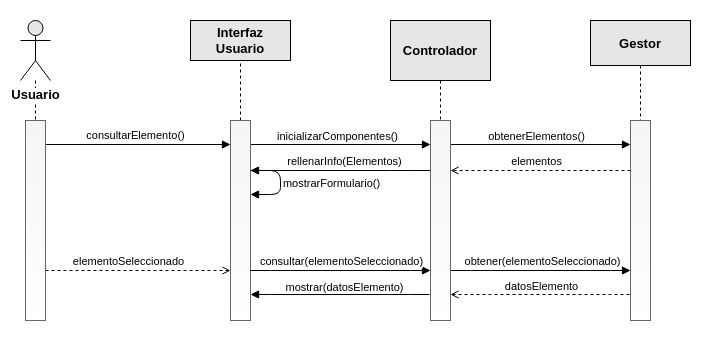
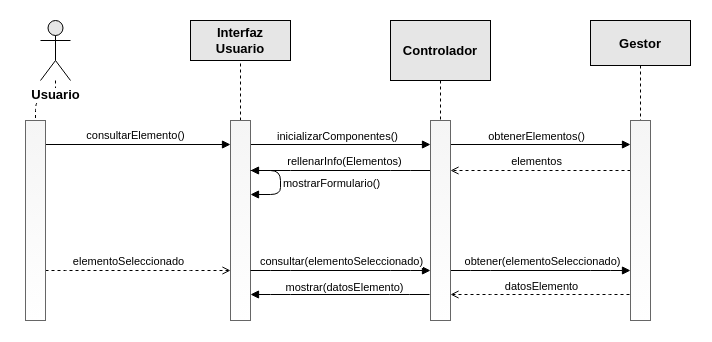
node "Usuario": moved (36, 51) -> (56, 51)
